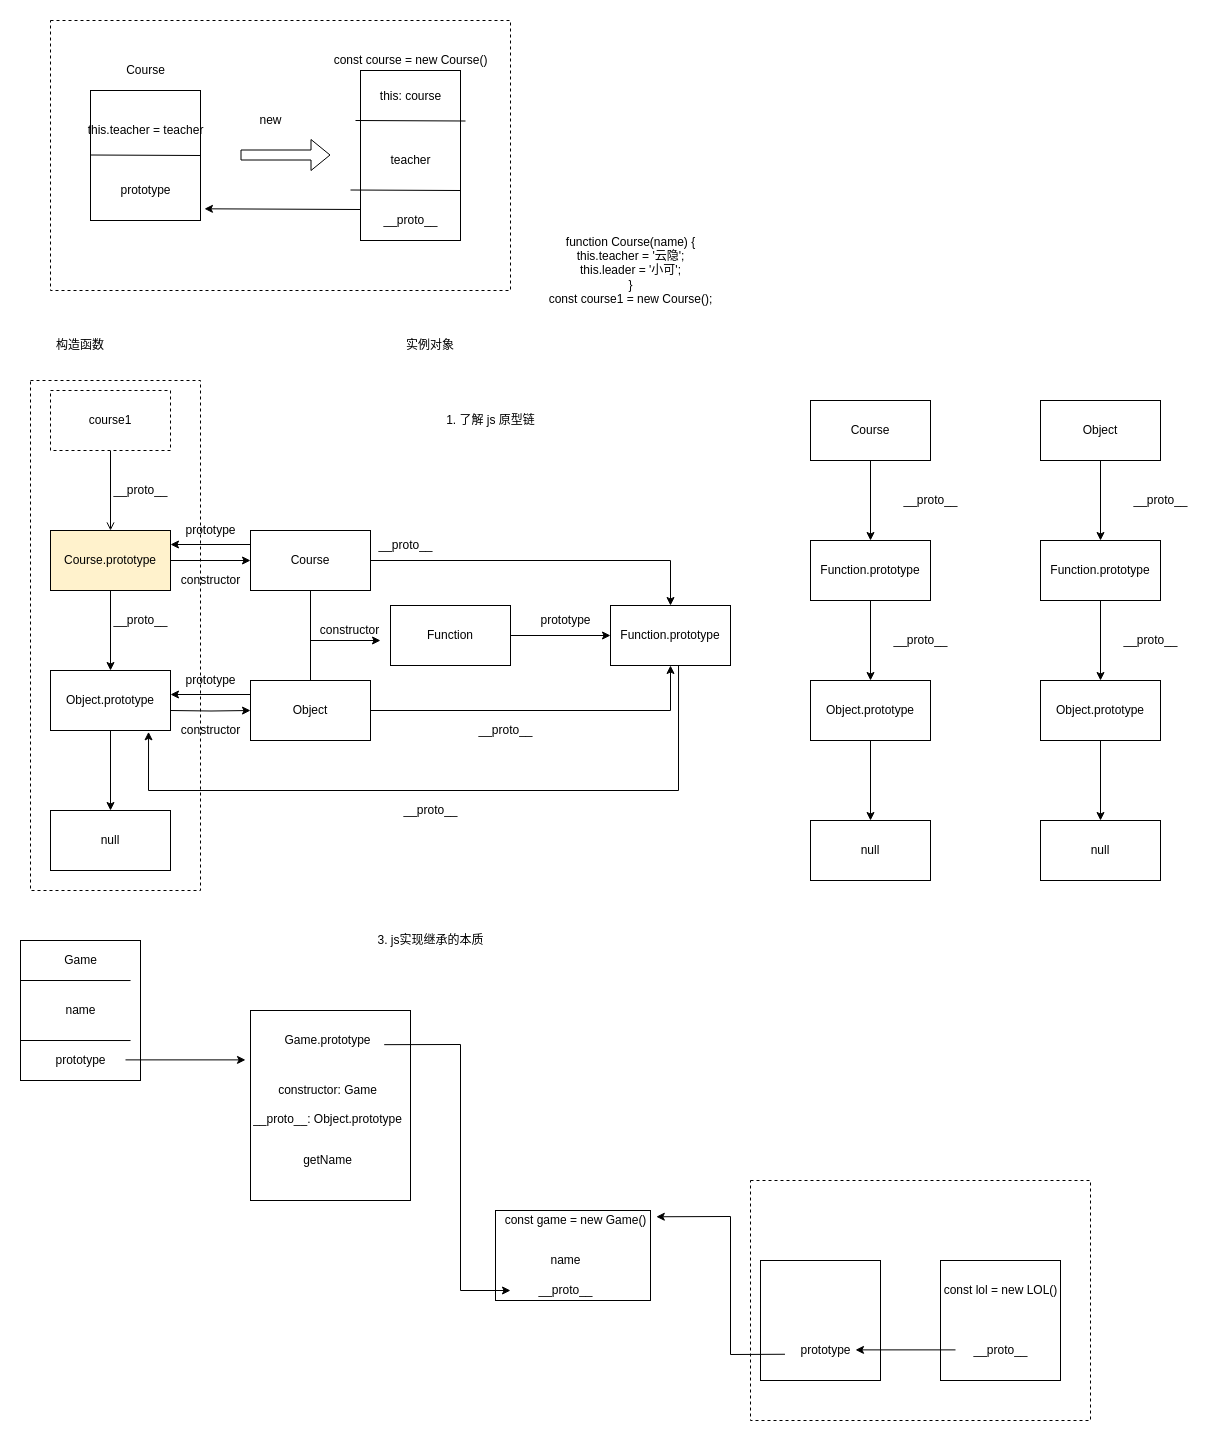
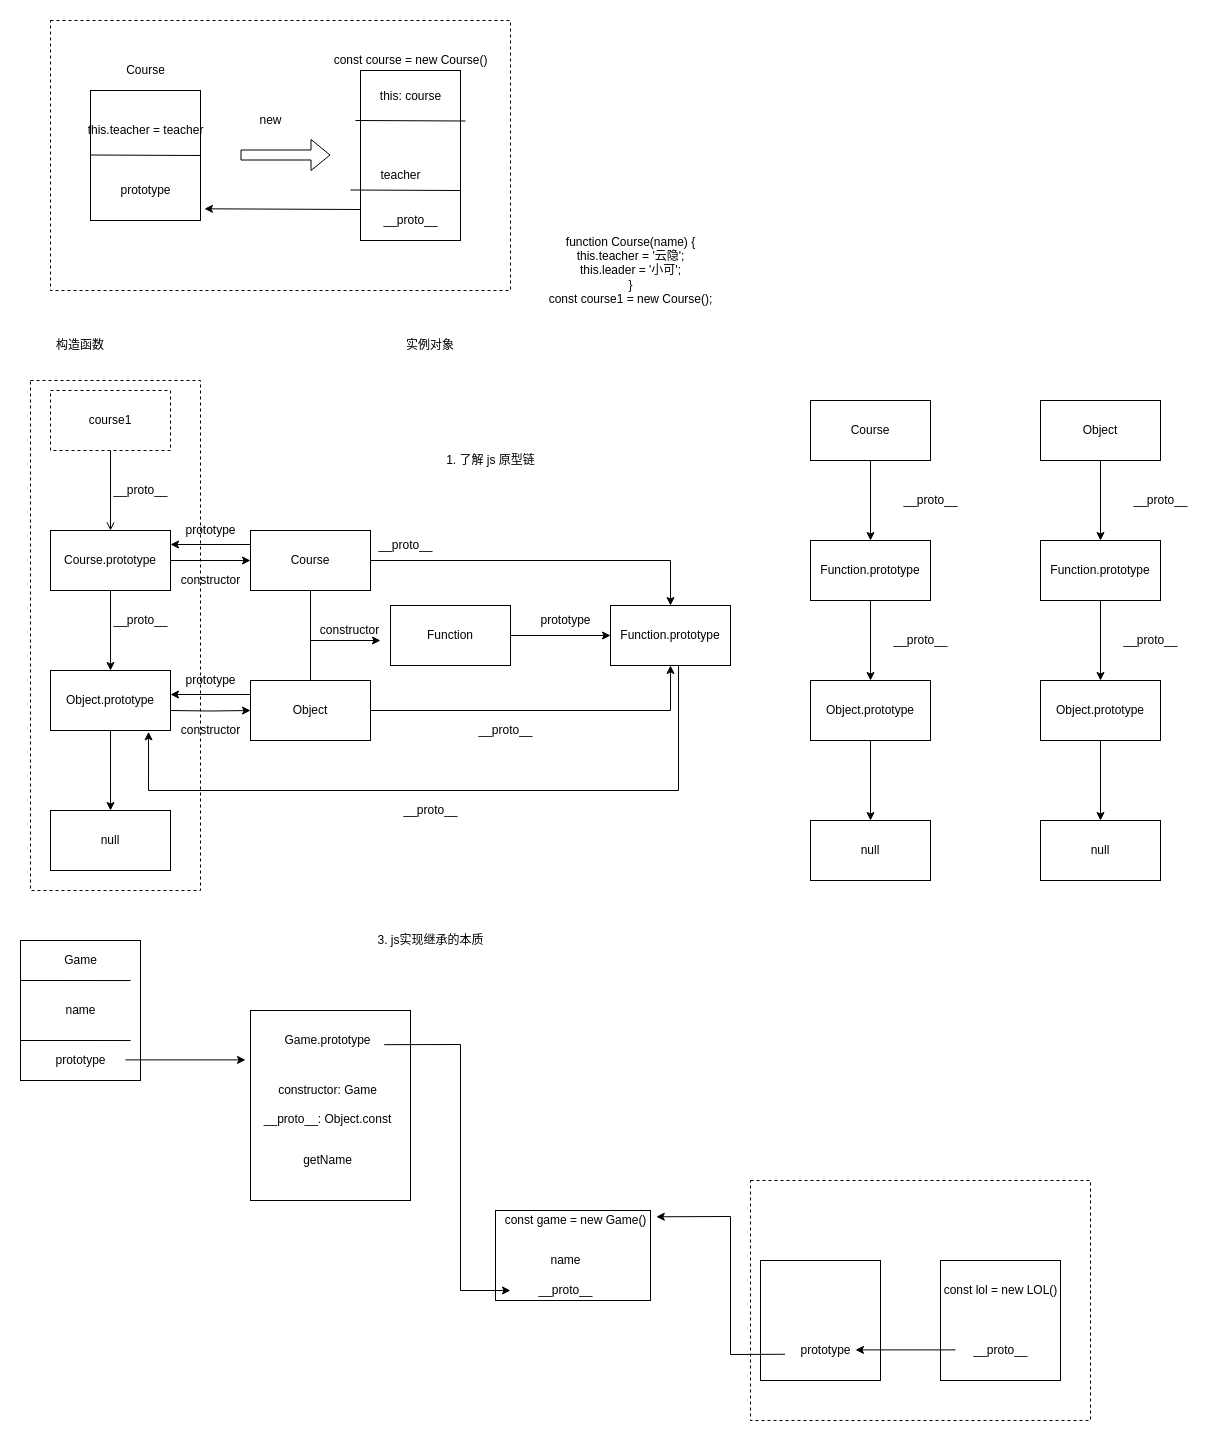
node "teacher": moved (411, 161) -> (401, 176)
node "1. 了解 js 原型链": moved (491, 421) -> (491, 461)
node "Course.prototype": fillcolor #fff2cc -> #ffffff
node "__proto__: Object.prototype": label "__proto__: Object.prototype" -> "__proto__: Object.const"
